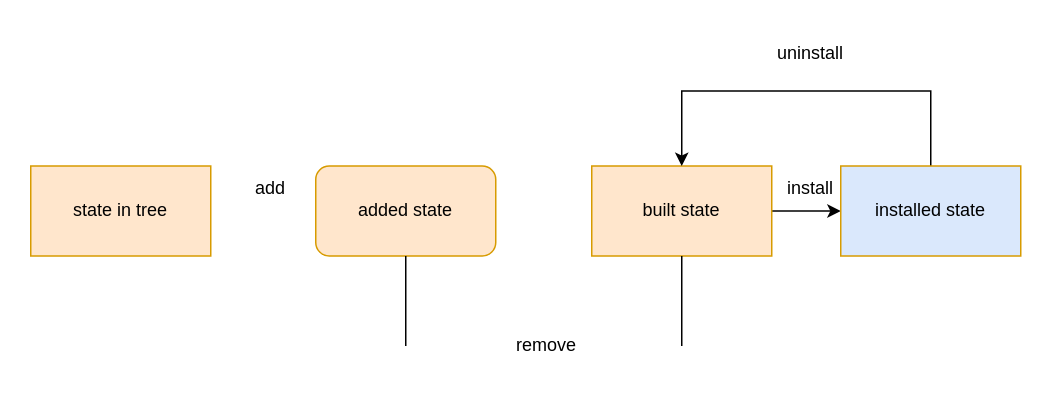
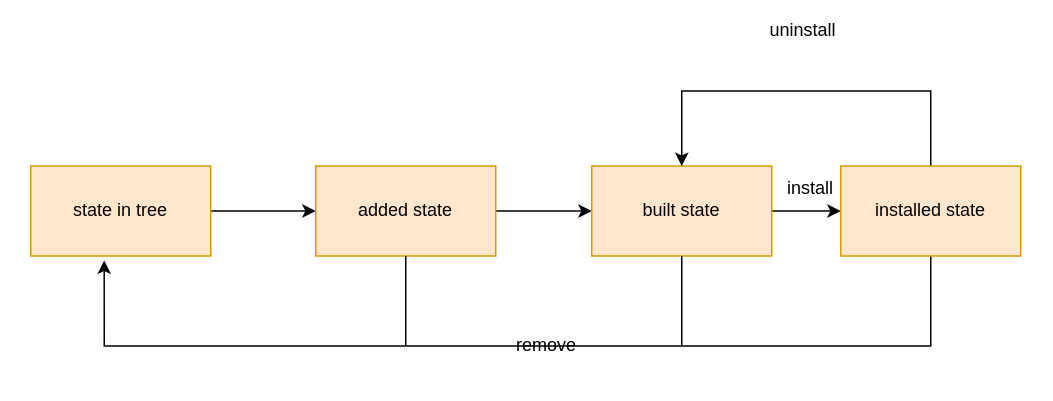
node "uninstall": moved (811, 53) -> (803, 31)
node "add": removed
edge "state in tree" -> "added state": added
node "added state": shape rounded rectangle -> rectangle
edge "added state" -> "built state": added
node "installed state": fillcolor #dae8fc -> #ffe6cc
edge "installed state" -> "state in tree": added
